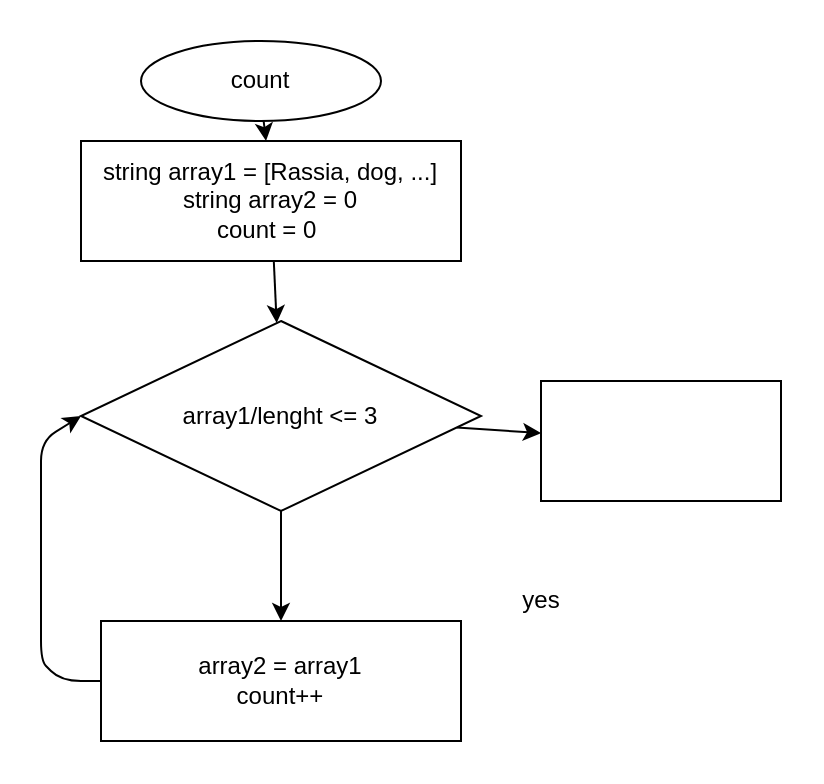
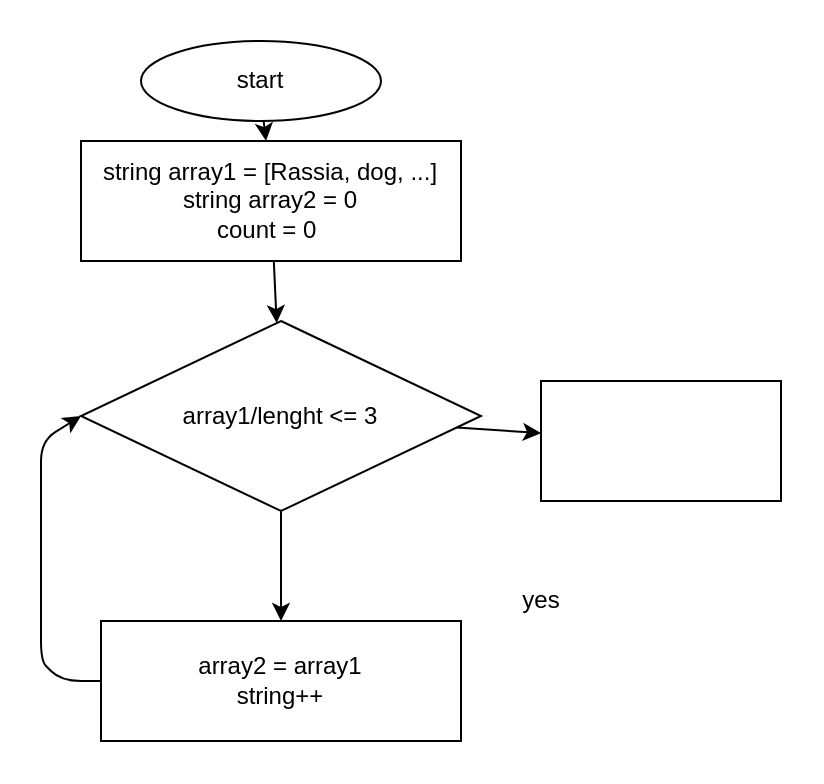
node "count": label "count" -> "start"
node "array2 = array1 count++": label "array2 = array1 count++" -> "array2 = array1 string++"
